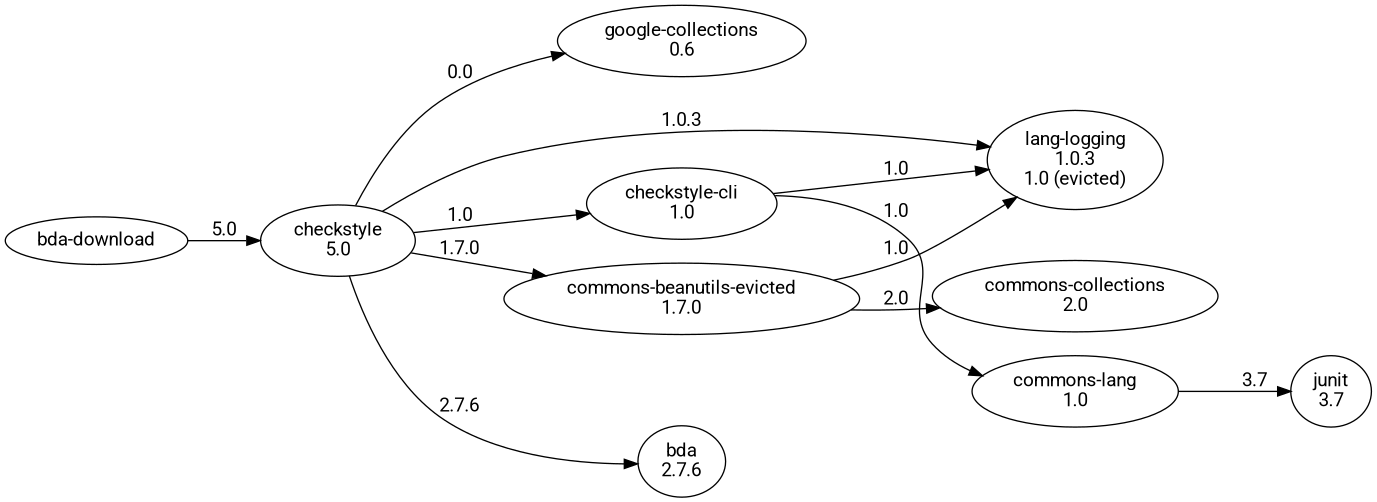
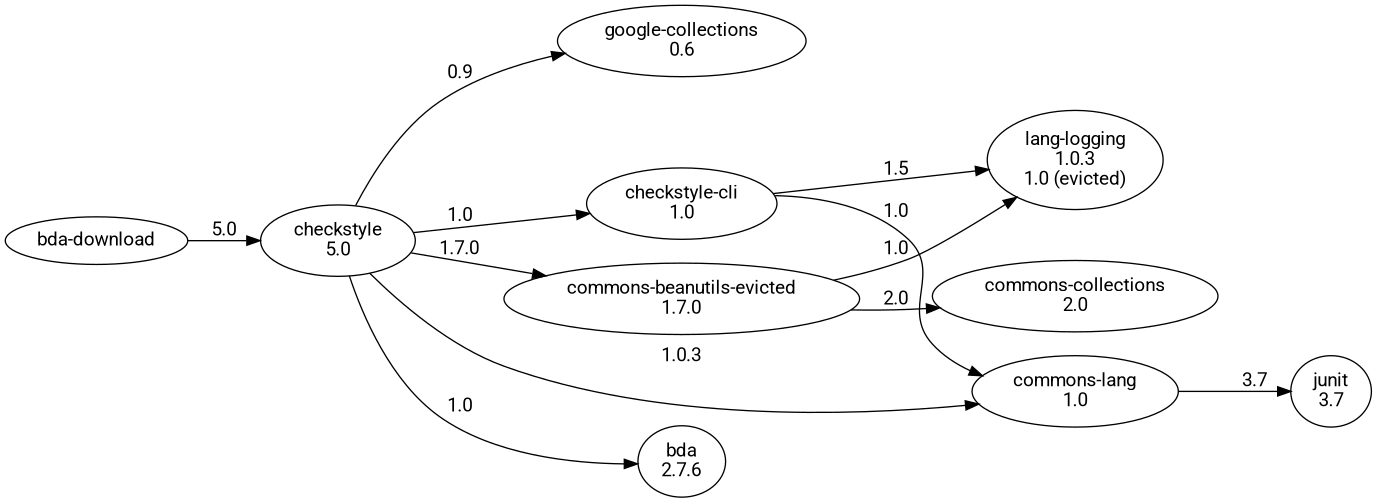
edge "checkstyle 5.0" -> "google-collections 0.6": label "0.0" -> "0.9"
edge "checkstyle 5.0" -> "lang-logging 1.0.3 1.0 (evicted)": now "checkstyle 5.0" -> "commons-lang 1.0"
edge "checkstyle-cli 1.0" -> "lang-logging 1.0.3 1.0 (evicted)": label "1.0" -> "1.5"
edge "checkstyle 5.0" -> "bda 2.7.6": label "2.7.6" -> "1.0"
